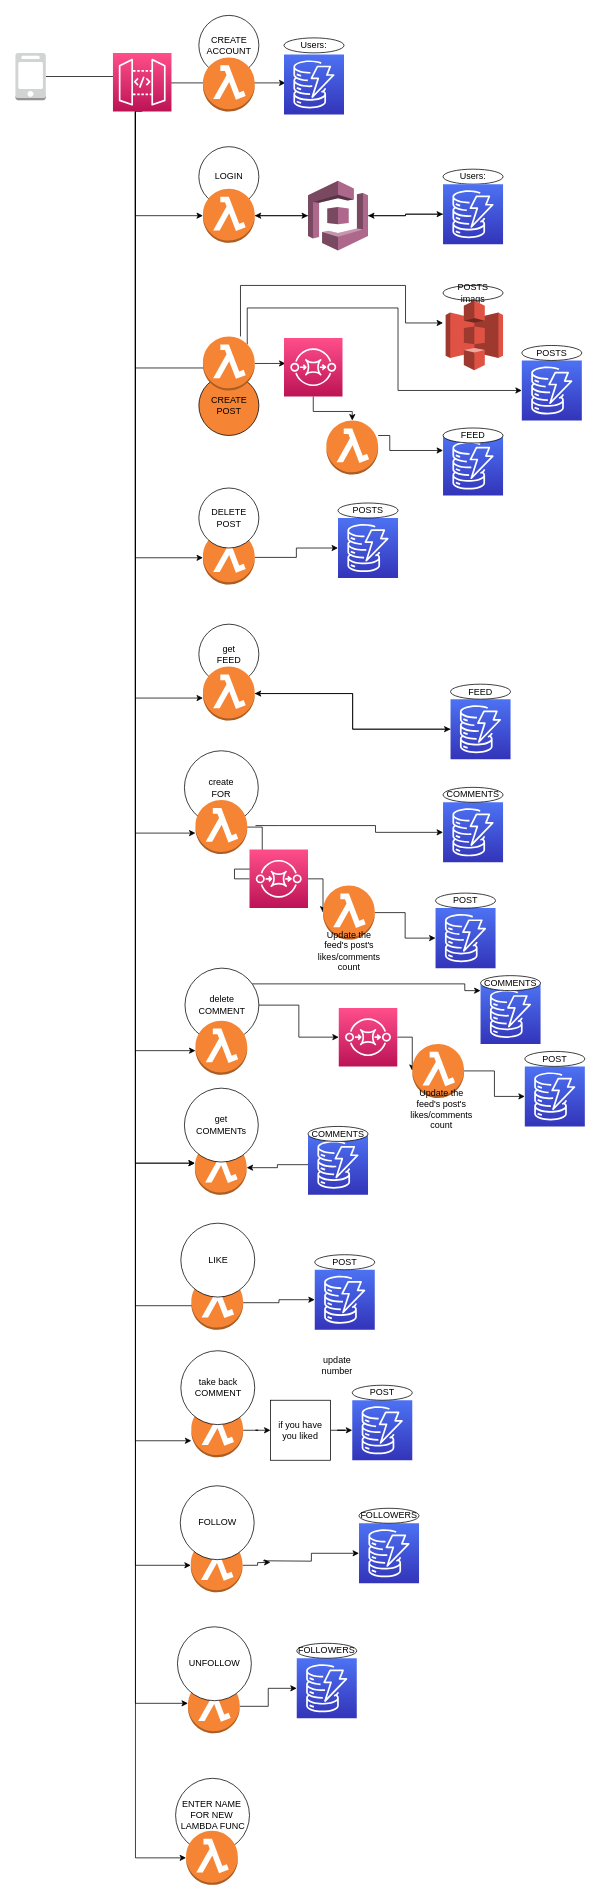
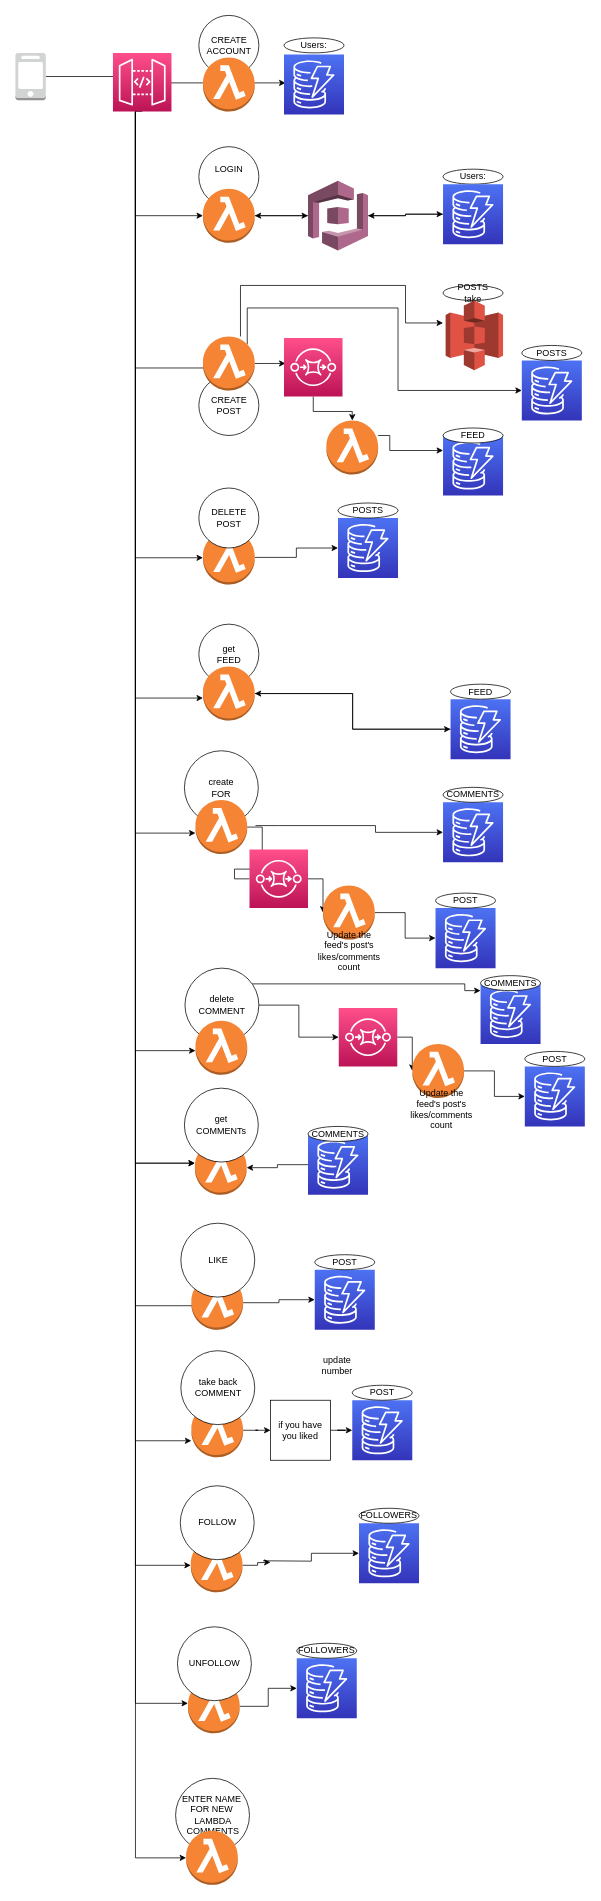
node "LOGIN": moved (229, 177) -> (229, 169)
node "POSTS imags": label "POSTS imags" -> "POSTS take"
node "CREATE POST": fillcolor #f58534 -> #ffffff
node "ENTER NAME FOR NEW LAMBDA FUNC": label "ENTER NAME FOR NEW LAMBDA FUNC" -> "ENTER NAME FOR NEW LAMBDA COMMENTS"
